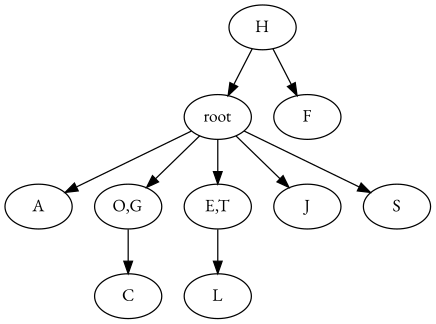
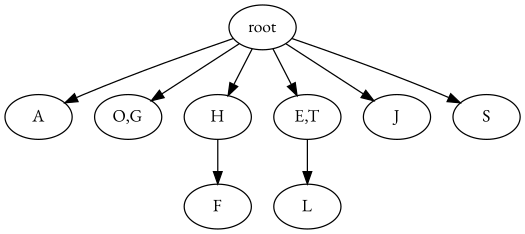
edge "H" -> "root": reversed
node "C": removed
